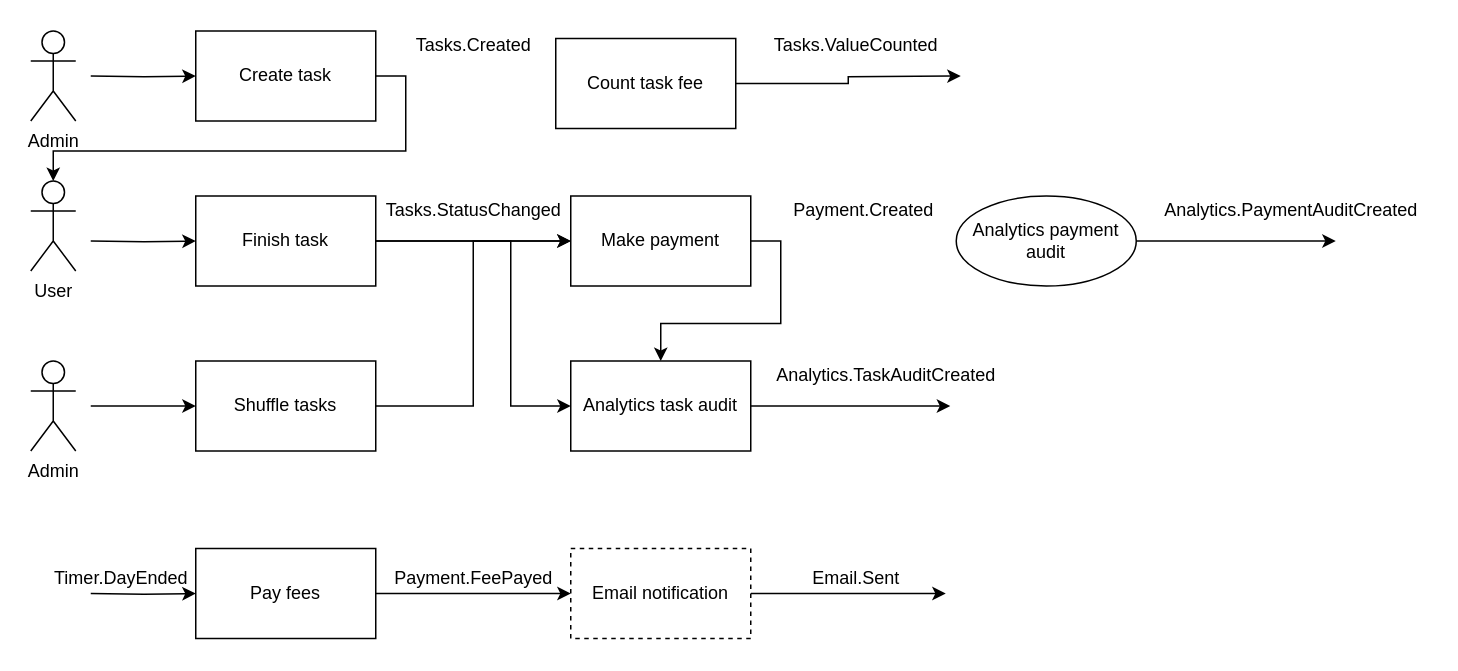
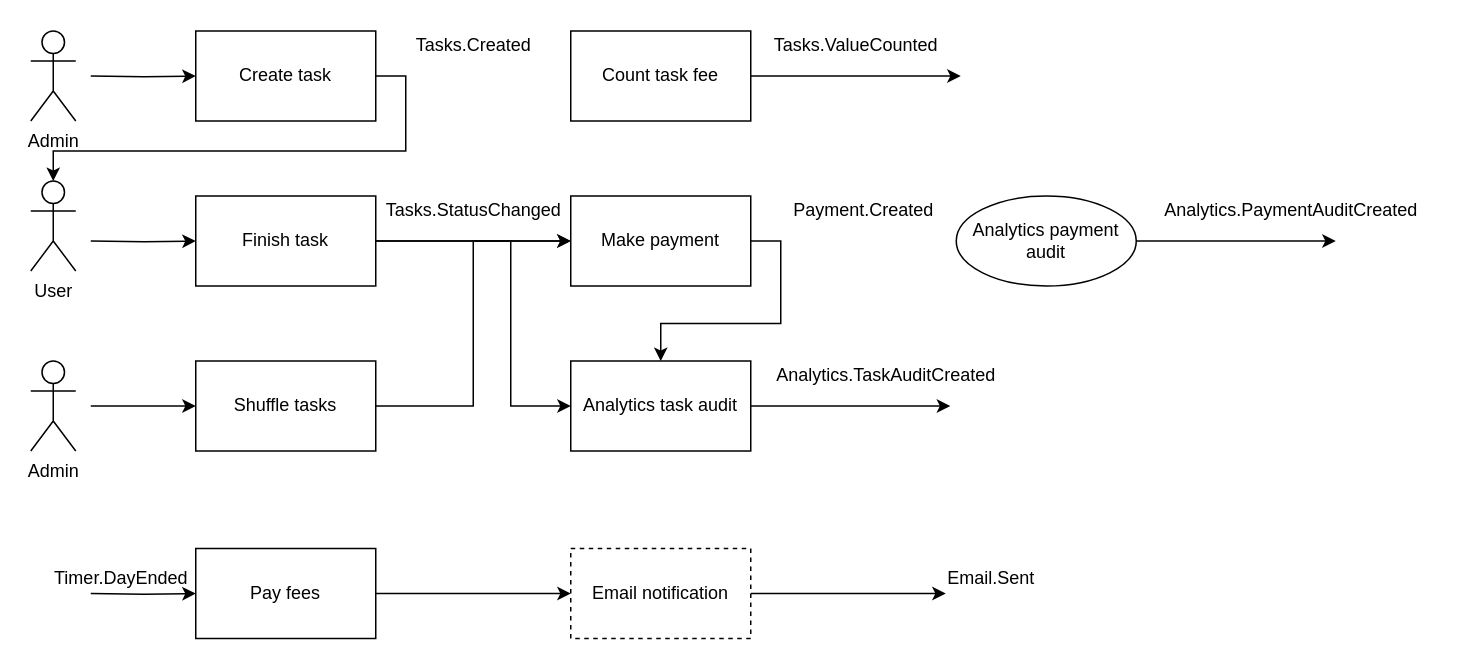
node "Count task fee": moved (646, 83) -> (661, 76)
node "Payment.FeePayed": removed
node "Email.Sent": moved (856, 578) -> (991, 578)
